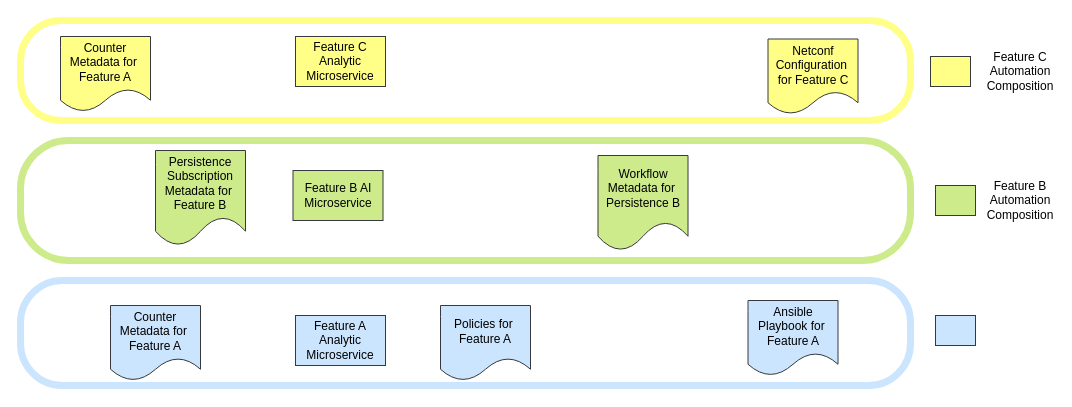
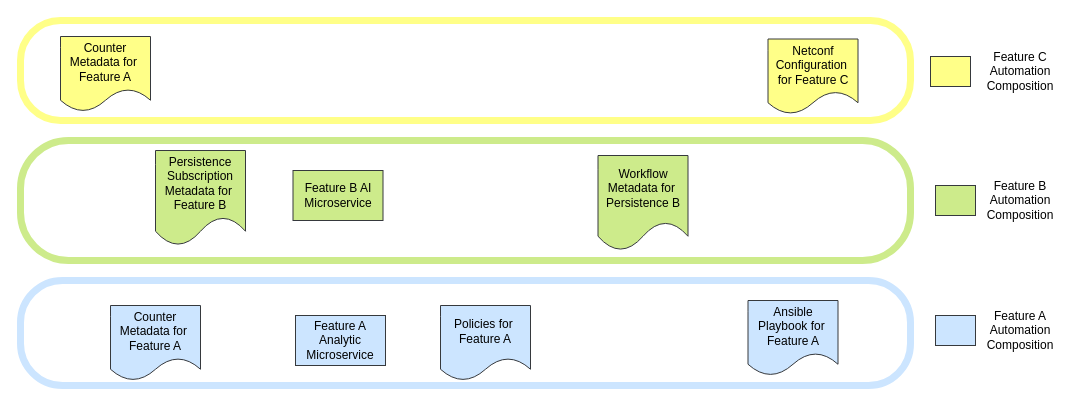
node "Feature C Analytic Microservice": removed
node "Feature A Automation Composition": added
